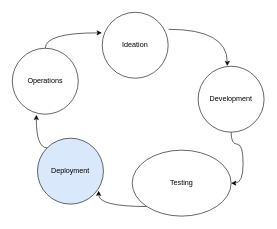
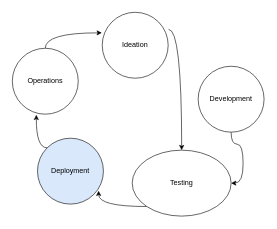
edge "Ideation" -> "Development": now "Ideation" -> "Testing"
